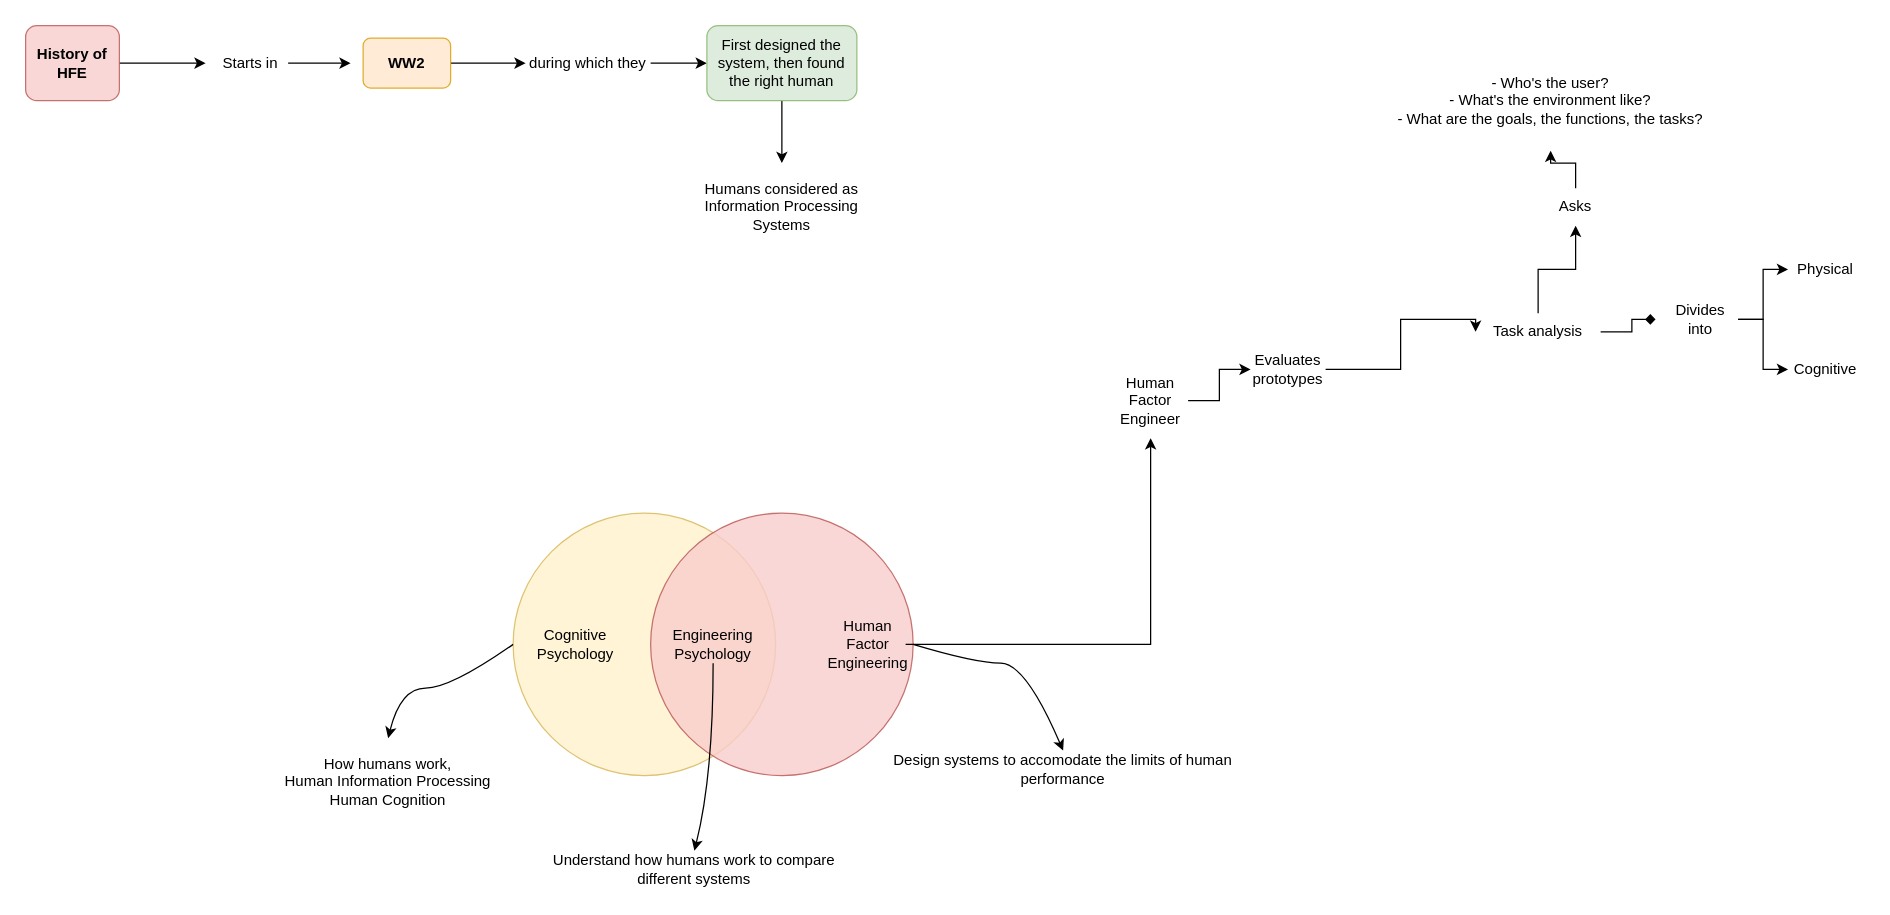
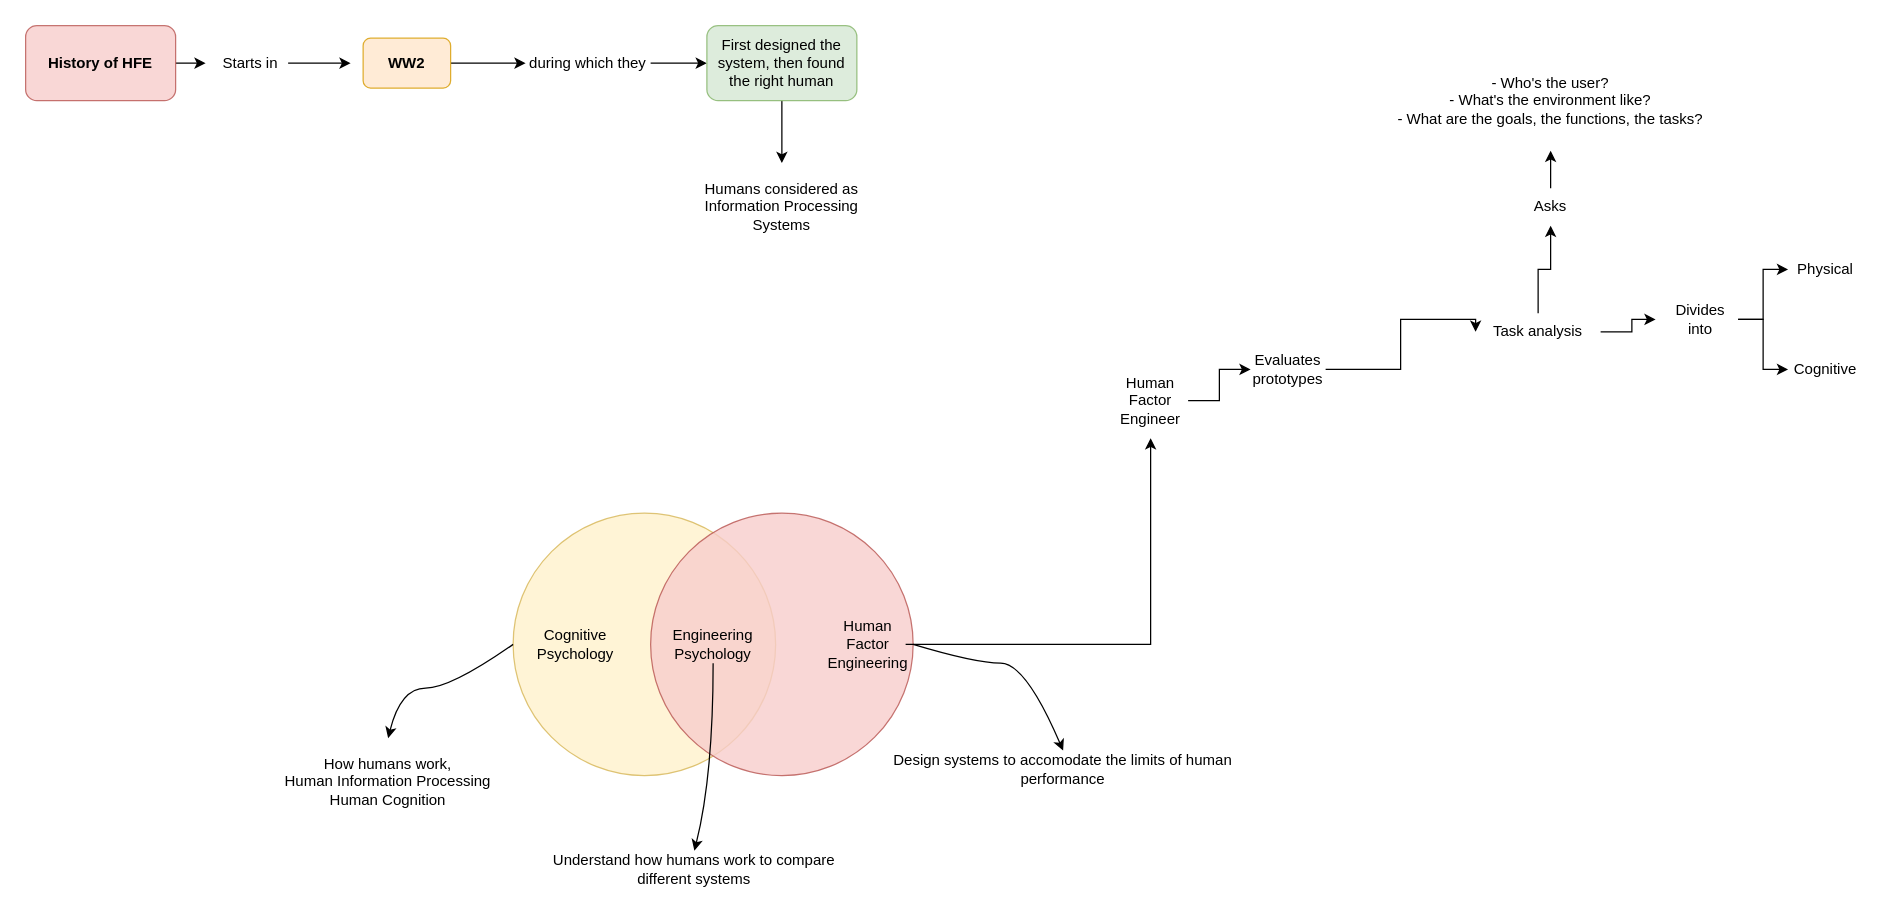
node "History of HFE": size 94x75 -> 150x75
node "Asks": moved (1576, 207) -> (1551, 207)
edge "Task analysis" -> "Divides into": arrowhead diamond -> classic
